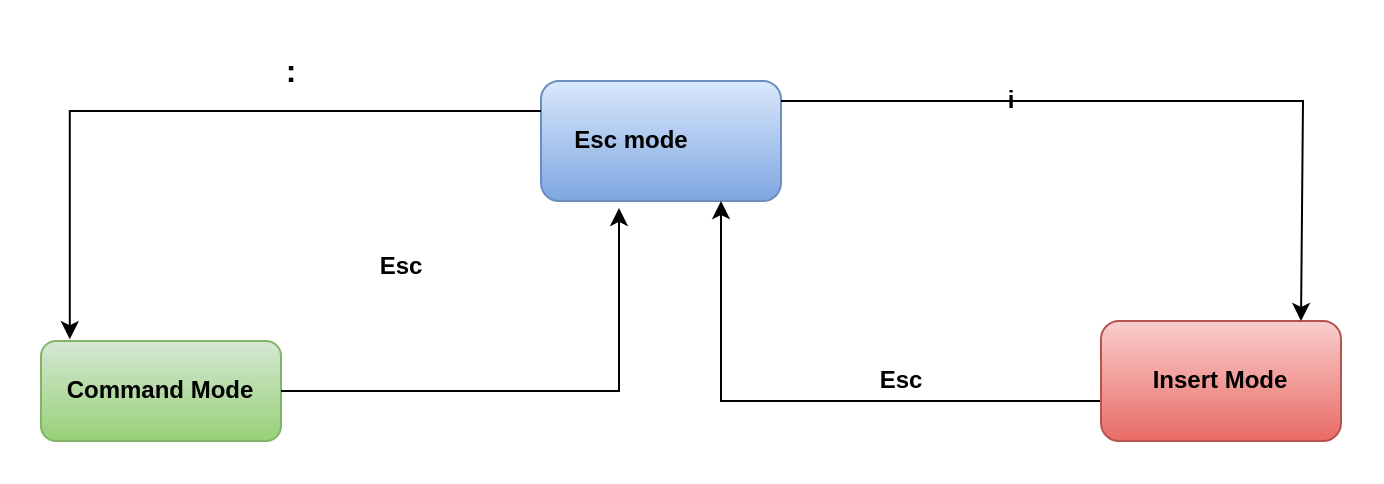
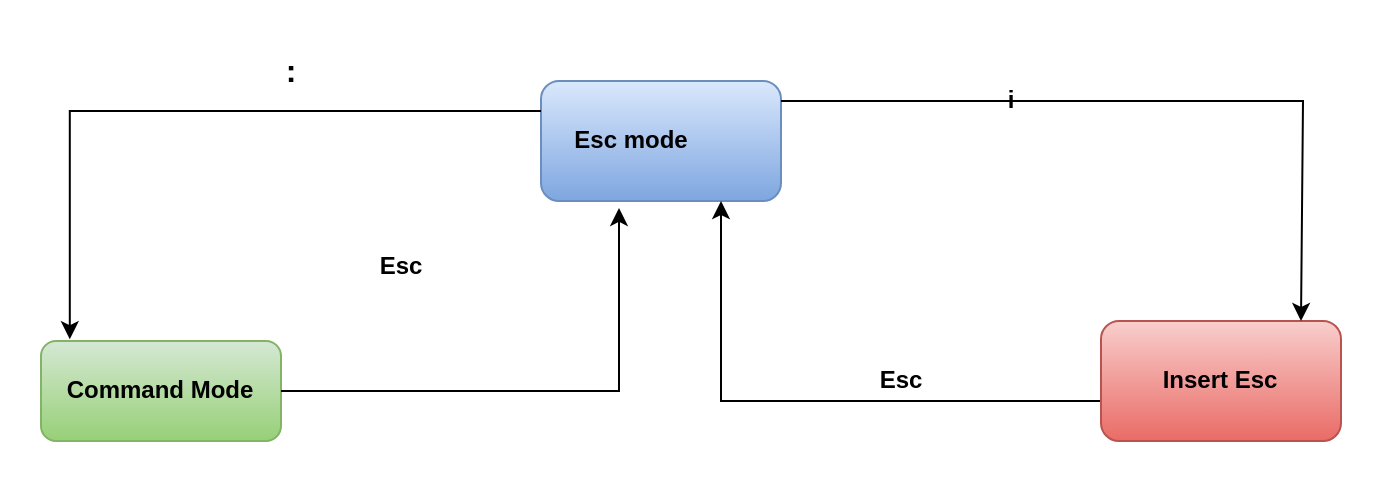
node "Insert Mode": label "Insert Mode" -> "Insert Esc"
